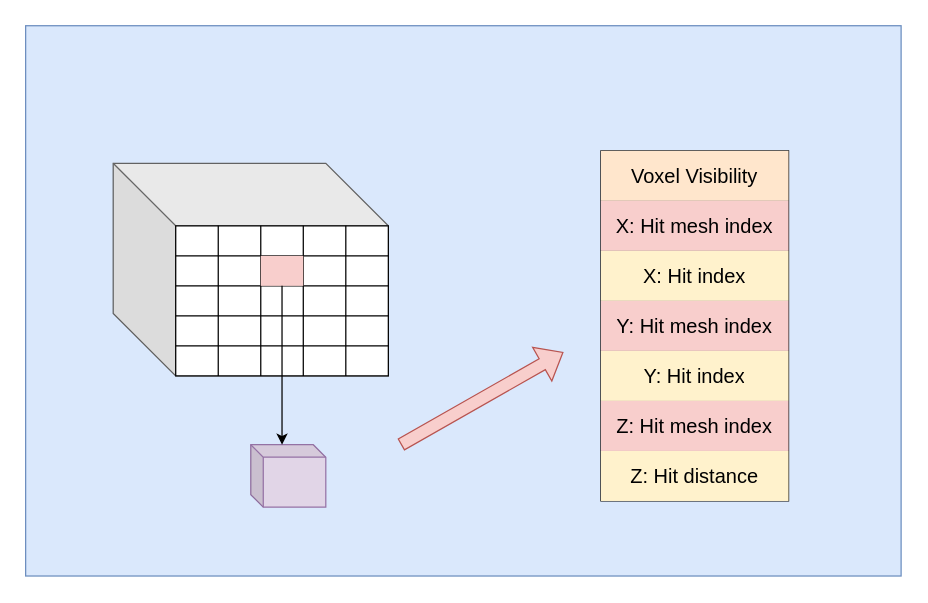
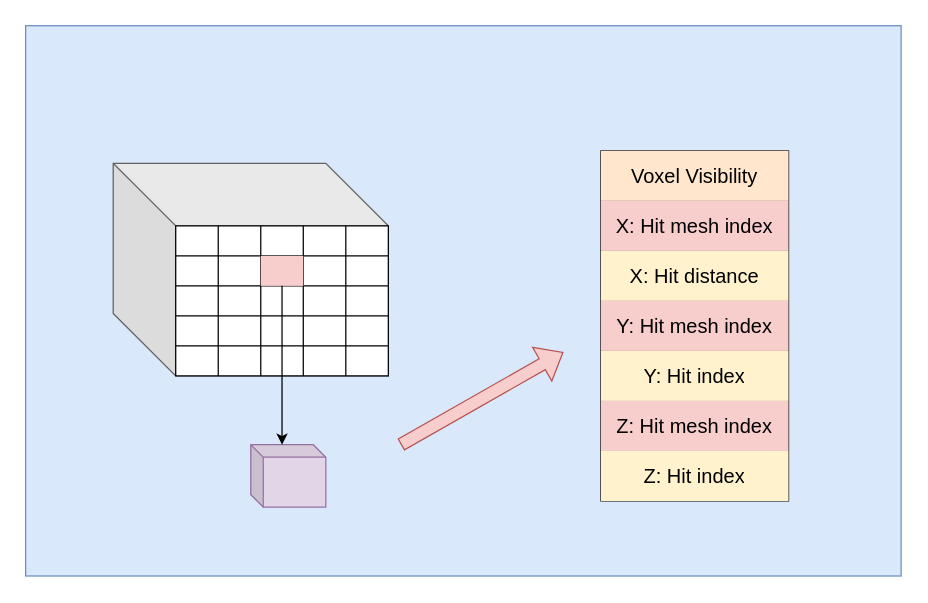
node "X: Hit index": label "X: Hit index" -> "X: Hit distance"
node "Z: Hit distance": label "Z: Hit distance" -> "Z: Hit index"
